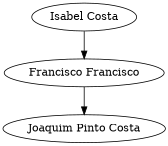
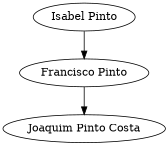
node "Isabel Costa": label "Isabel Costa" -> "Isabel Pinto"
node "Francisco Francisco": label "Francisco Francisco" -> "Francisco Pinto"
